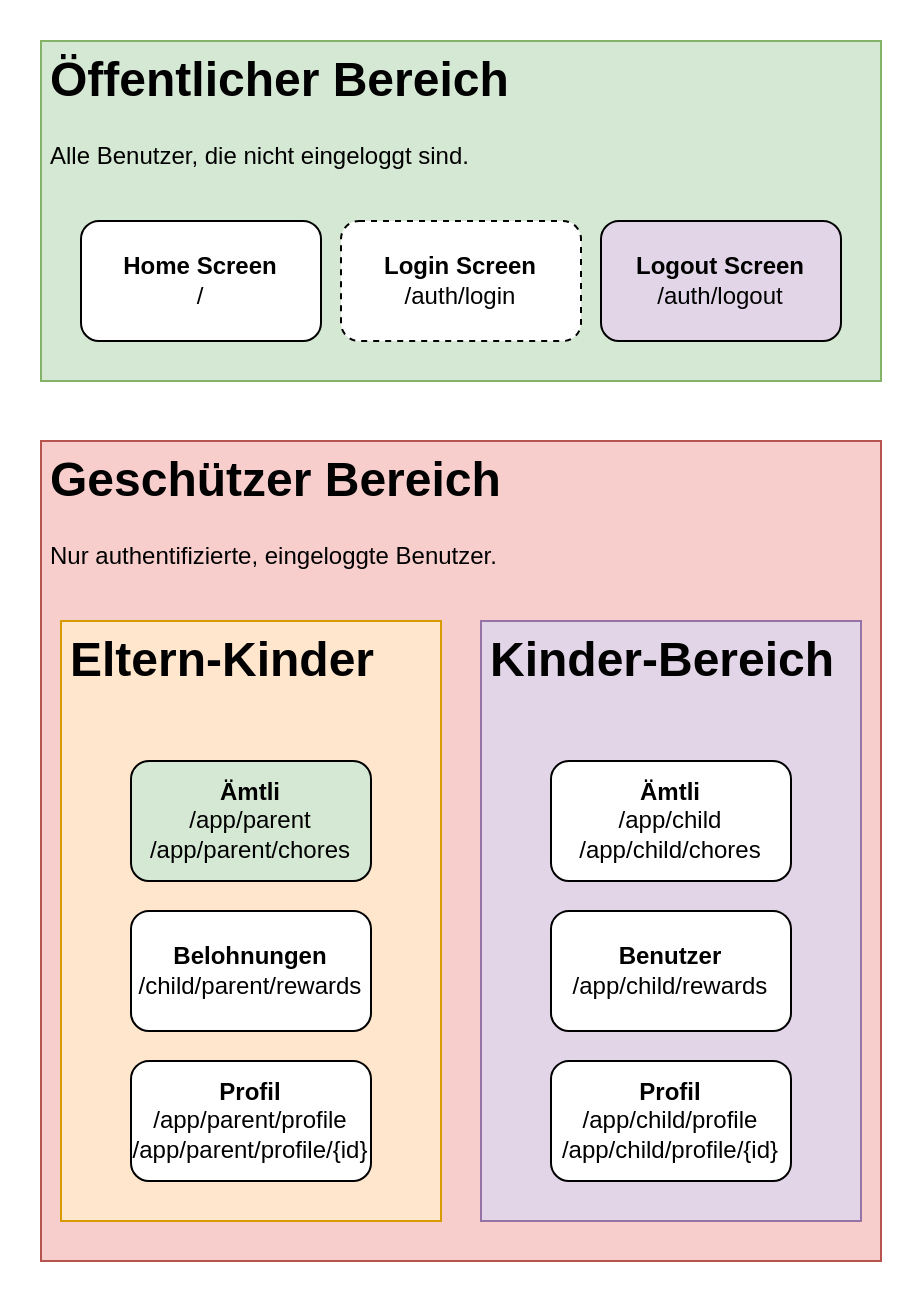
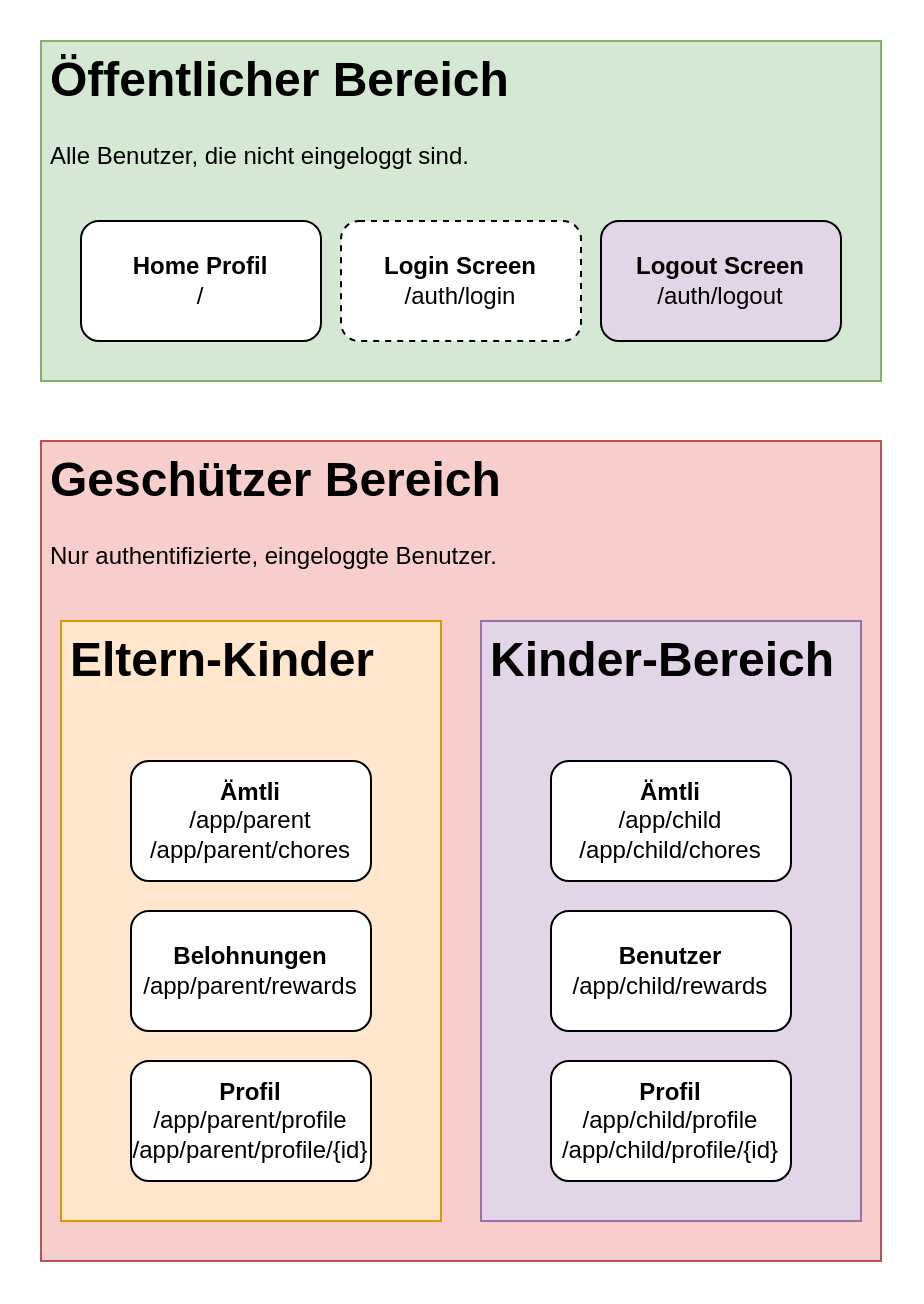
node "Home Screen /": label "Home Screen /" -> "Home Profil /"
node "Ämtli /app/parent /app/parent/chores": fillcolor #d5e8d4 -> #ffffff
node "Belohnungen /child/parent/rewards": label "Belohnungen /child/parent/rewards" -> "Belohnungen /app/parent/rewards"
